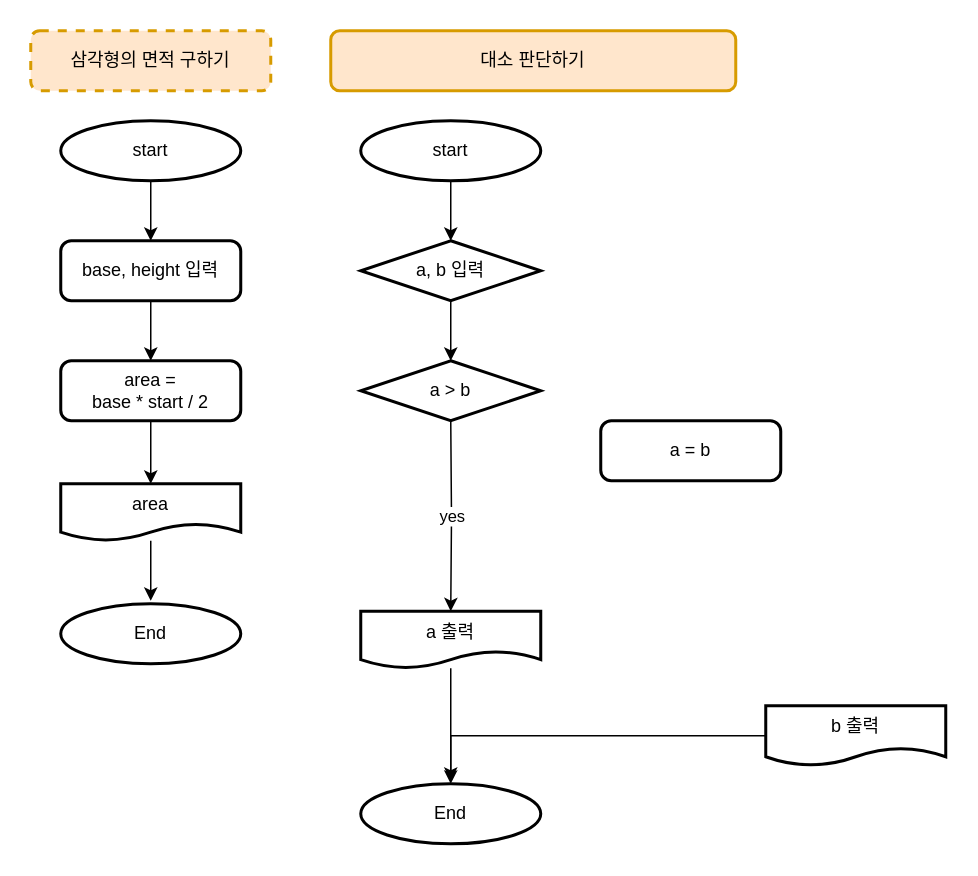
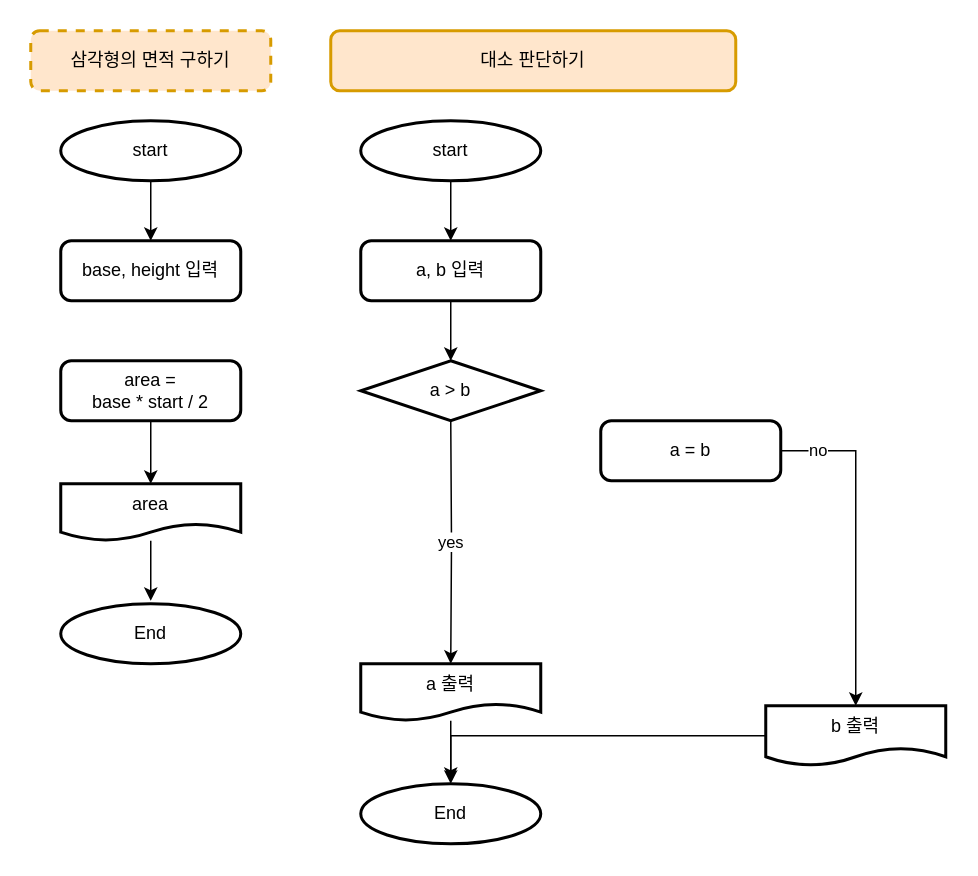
node "a, b 입력": shape diamond -> rounded rectangle
edge "base, height 입력" -> "area = base * start / 2": removed
edge "a = b" -> "b 출력": added, label "no"
node "a 출력": moved (451, 640) -> (451, 692)
